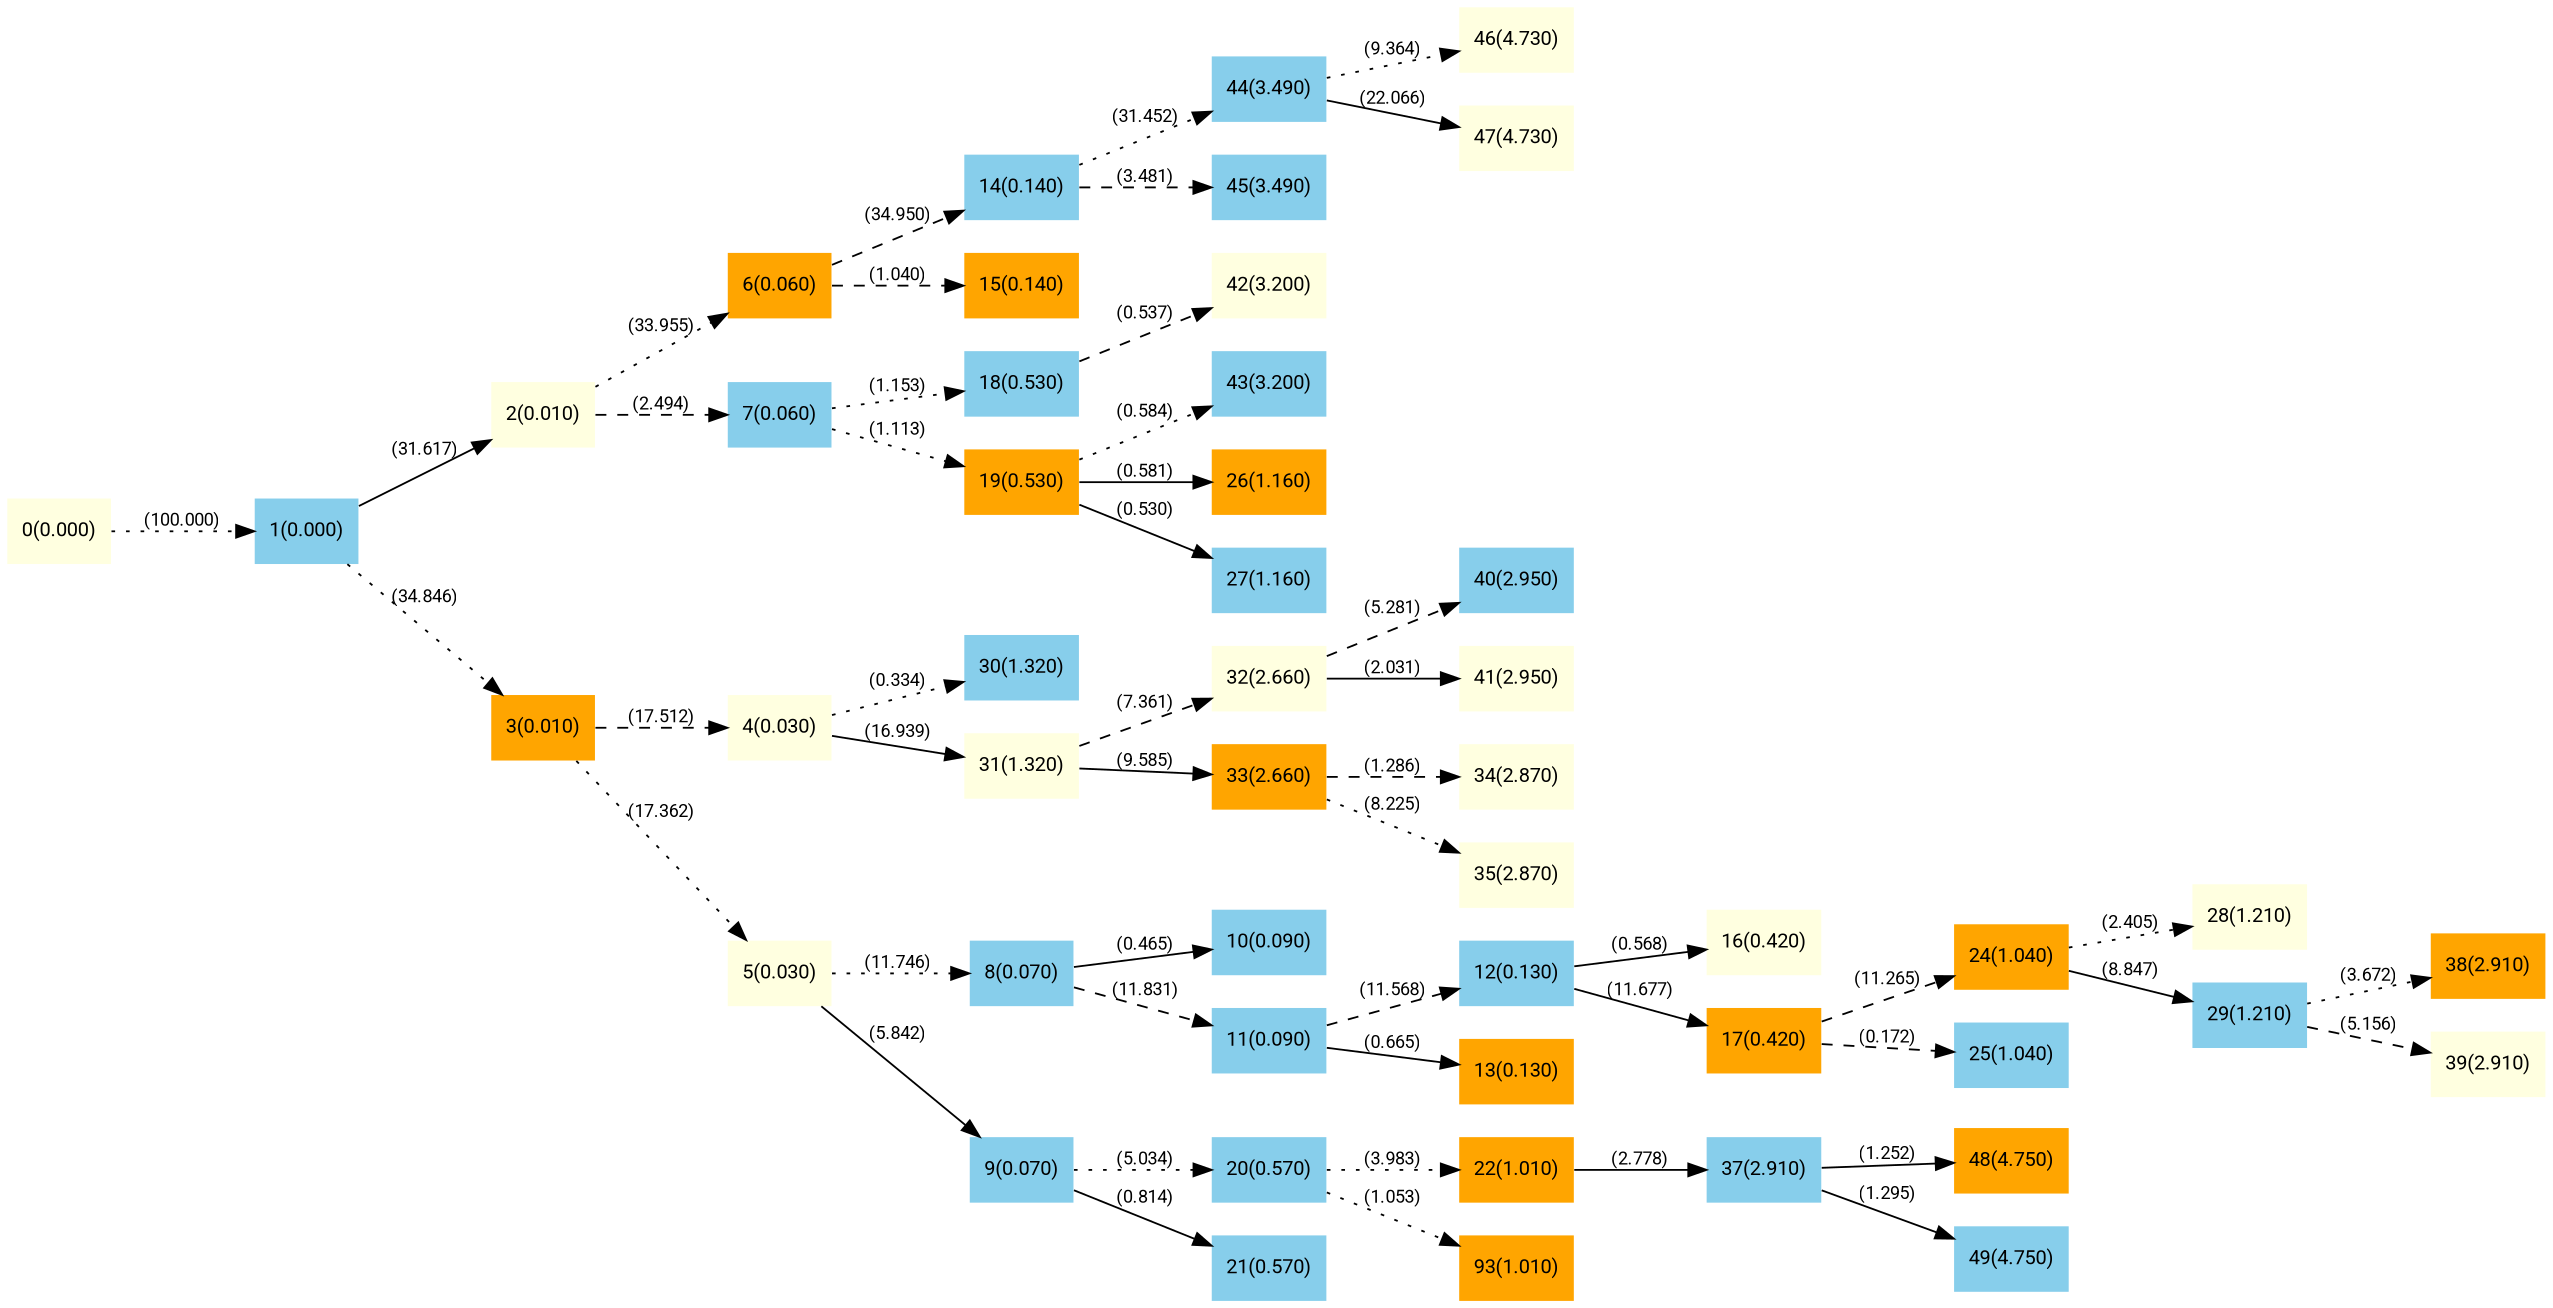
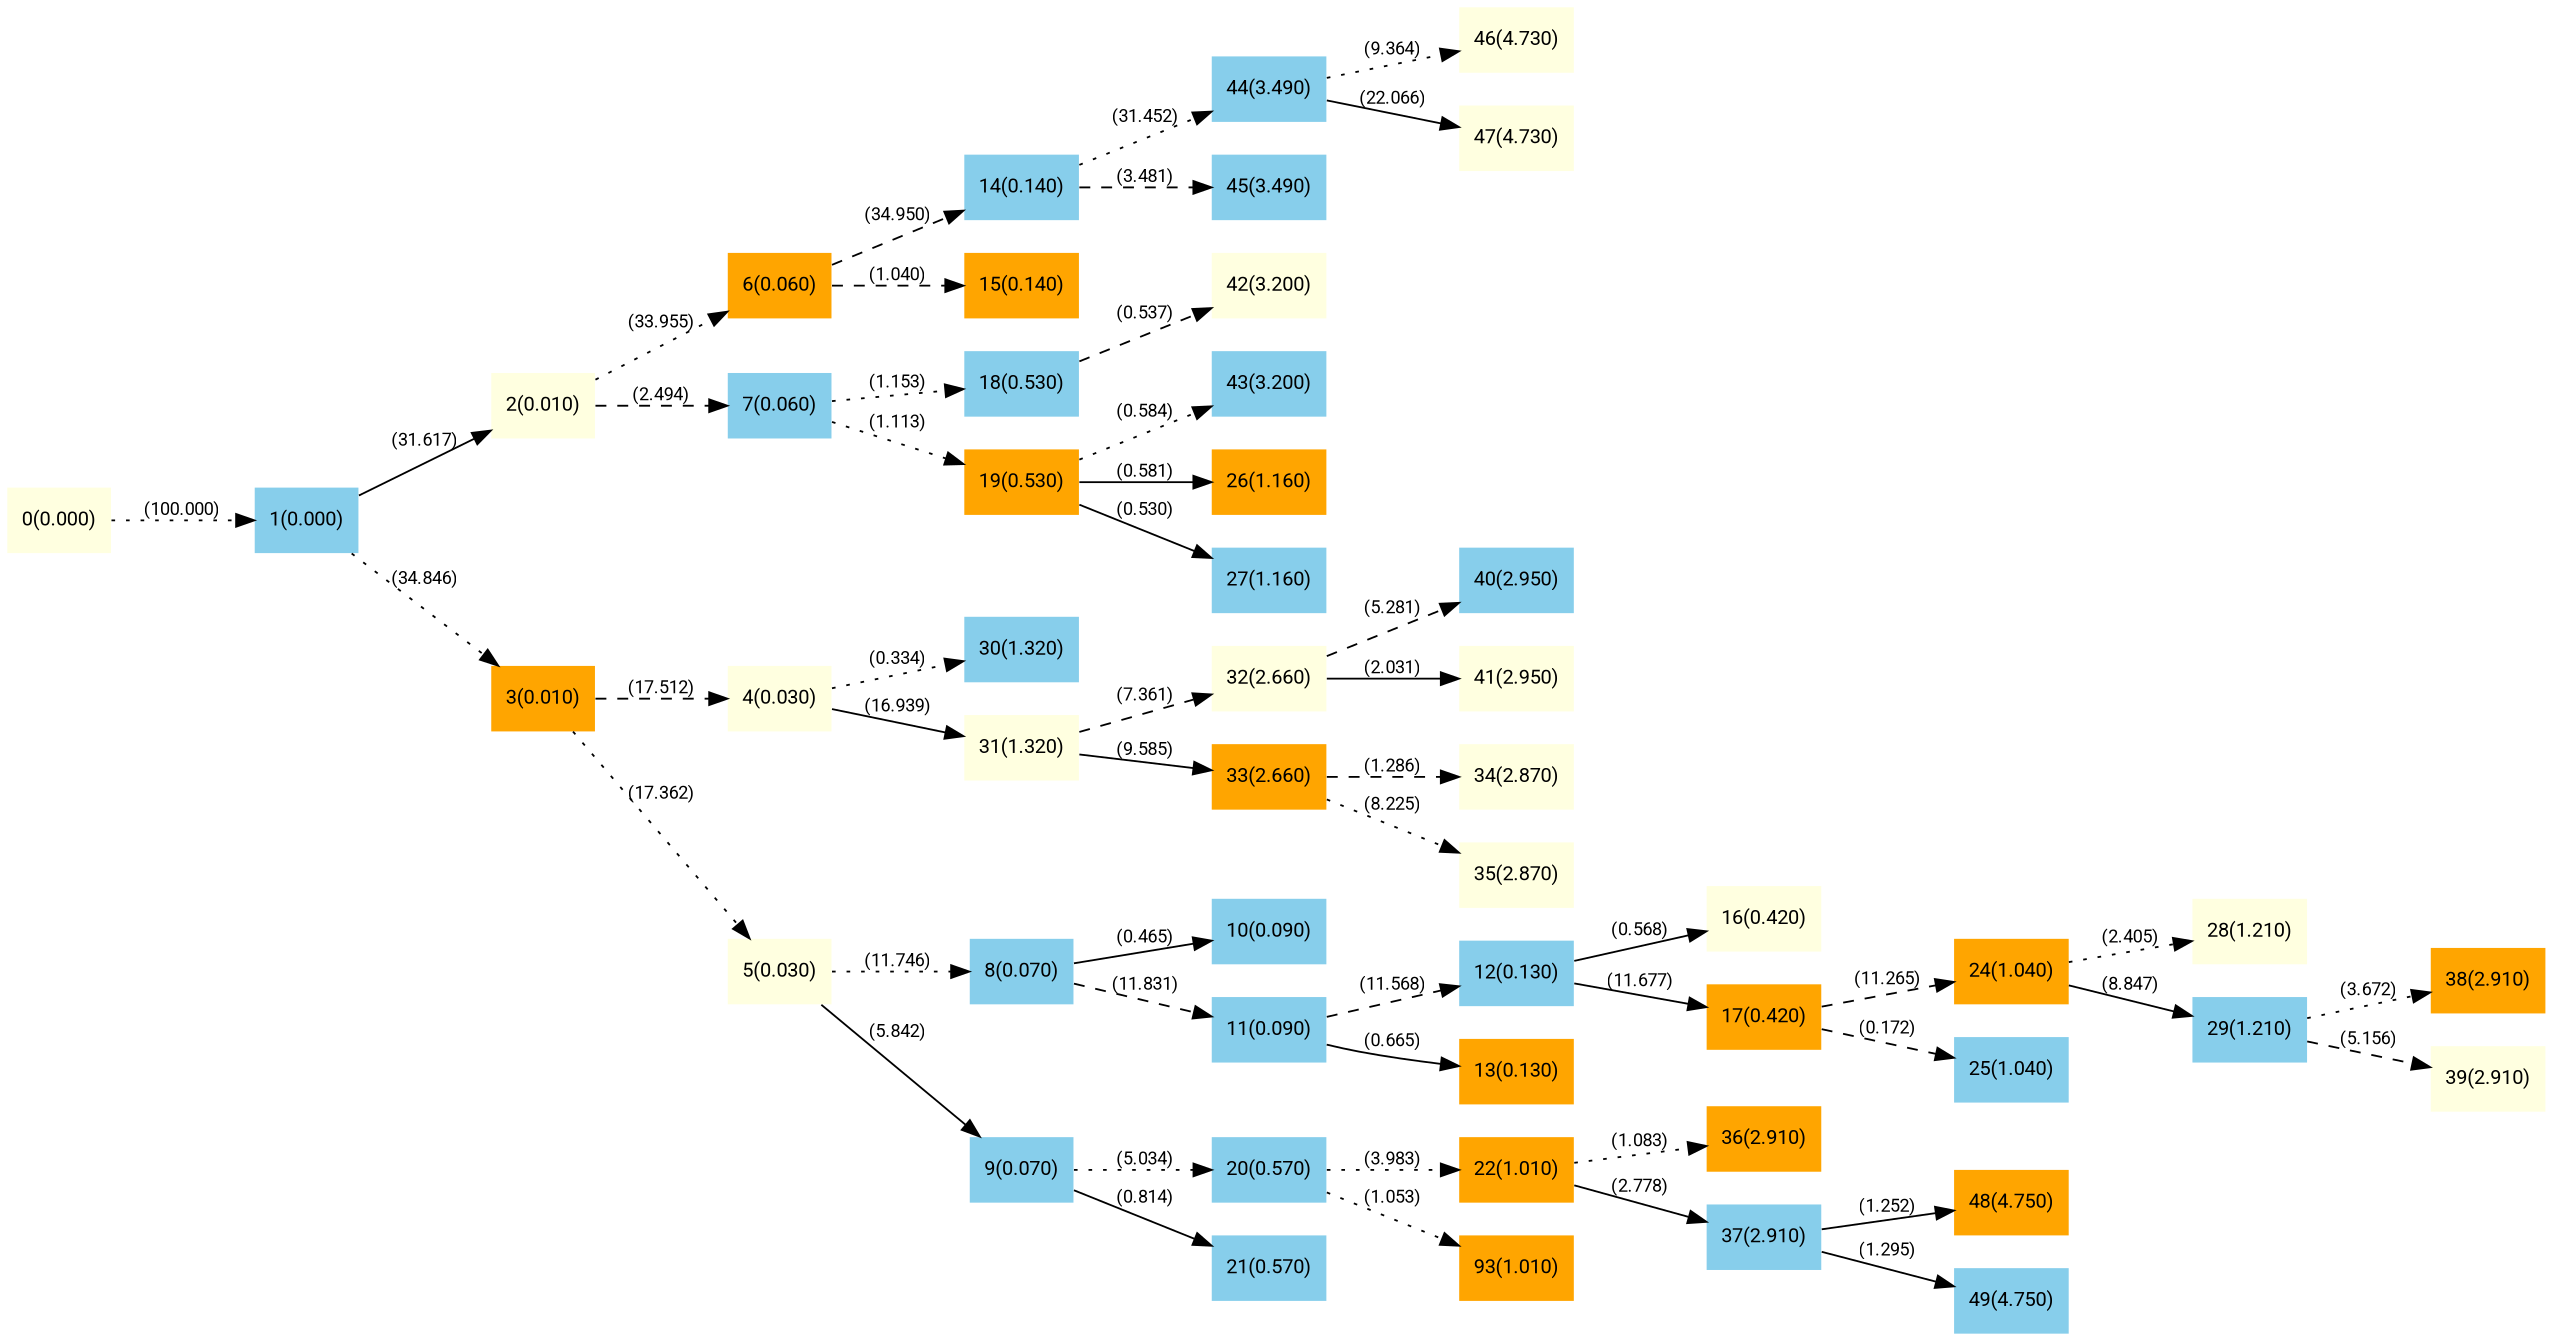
node "36(2.910)": added
